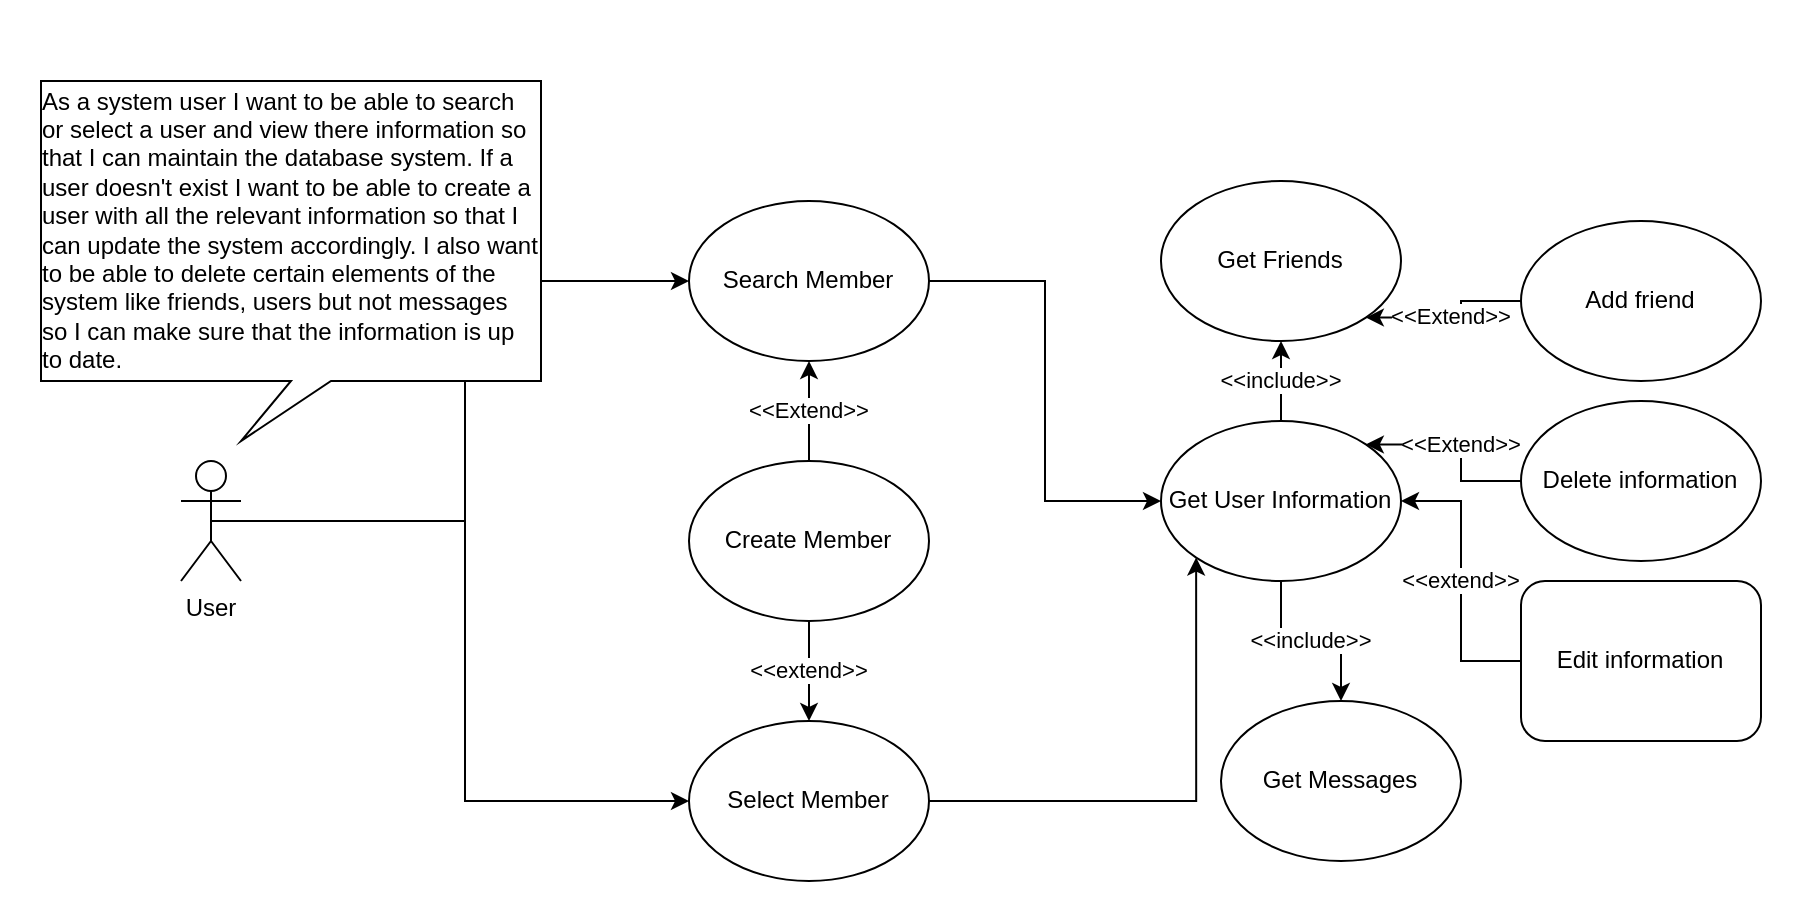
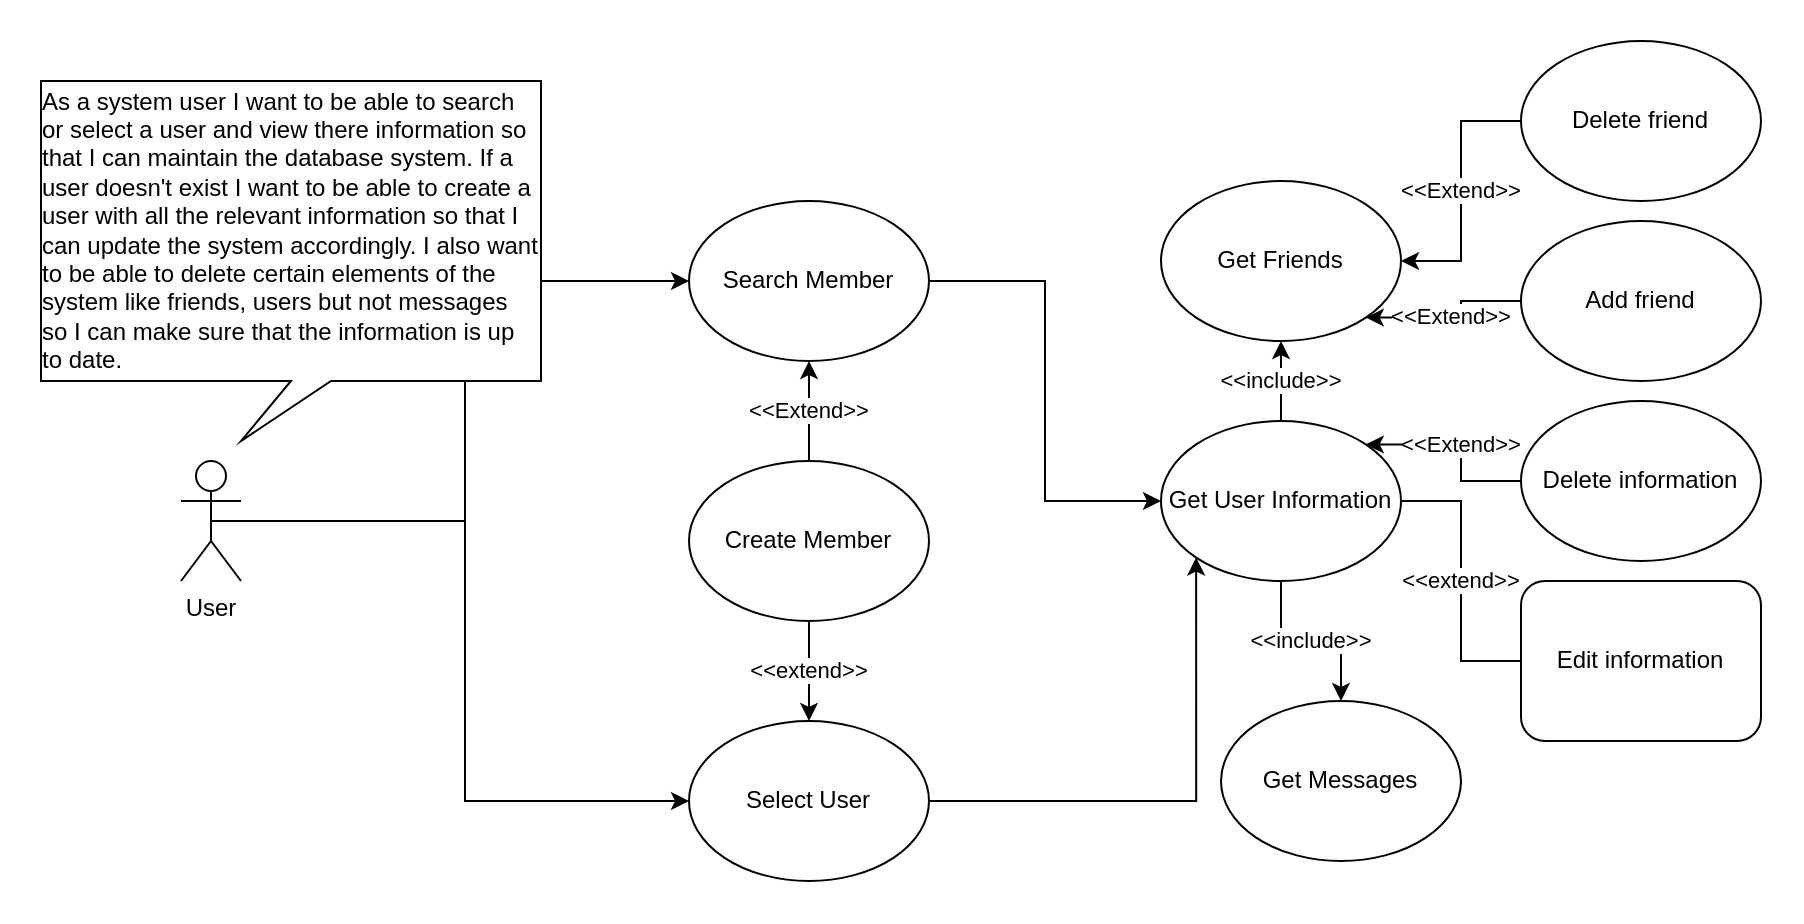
node "Delete friend": added
edge "Delete friend" -> "Get Friends": added, label "<<Extend>>"
edge "Edit information" -> "Get User Information": arrowhead classic -> none
node "Select Member": label "Select Member" -> "Select User"
